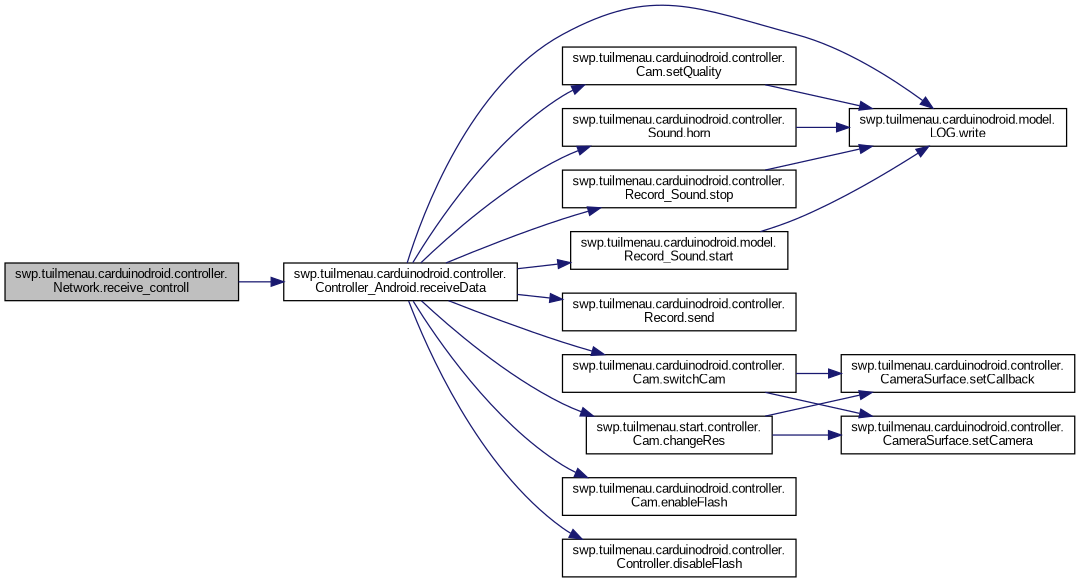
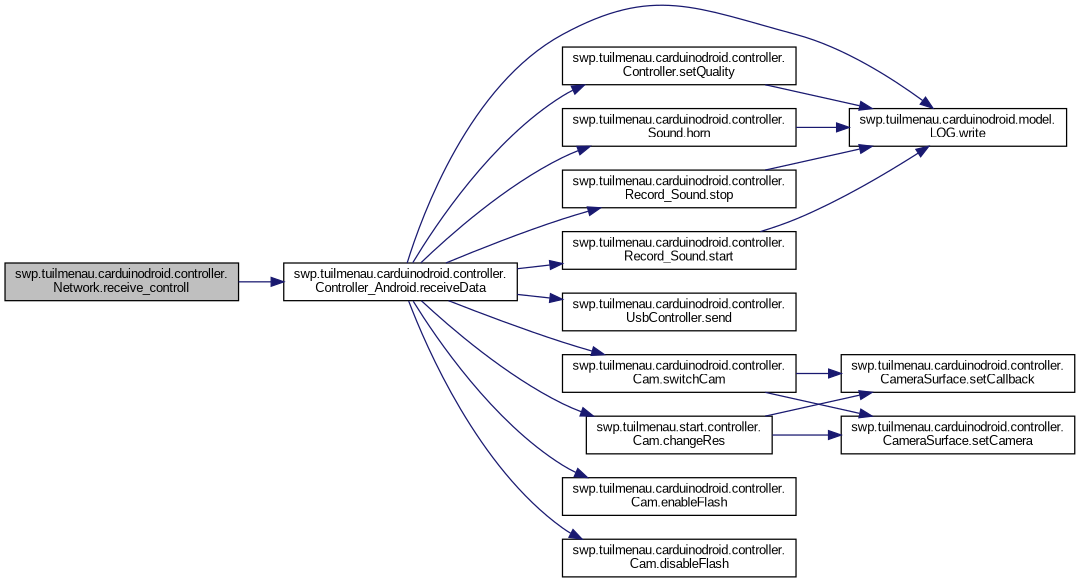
node "swp.tuilmenau.carduinodroid.controller. Cam.setQuality": label "swp.tuilmenau.carduinodroid.controller. Cam.setQuality" -> "swp.tuilmenau.carduinodroid.controller. Controller.setQuality"
node "swp.tuilmenau.carduinodroid.model. Record_Sound.start": label "swp.tuilmenau.carduinodroid.model. Record_Sound.start" -> "swp.tuilmenau.carduinodroid.controller. Record_Sound.start"
node "swp.tuilmenau.carduinodroid.controller. Record.send": label "swp.tuilmenau.carduinodroid.controller. Record.send" -> "swp.tuilmenau.carduinodroid.controller. UsbController.send"
node "swp.tuilmenau.carduinodroid.controller. Controller.disableFlash": label "swp.tuilmenau.carduinodroid.controller. Controller.disableFlash" -> "swp.tuilmenau.carduinodroid.controller. Cam.disableFlash"
